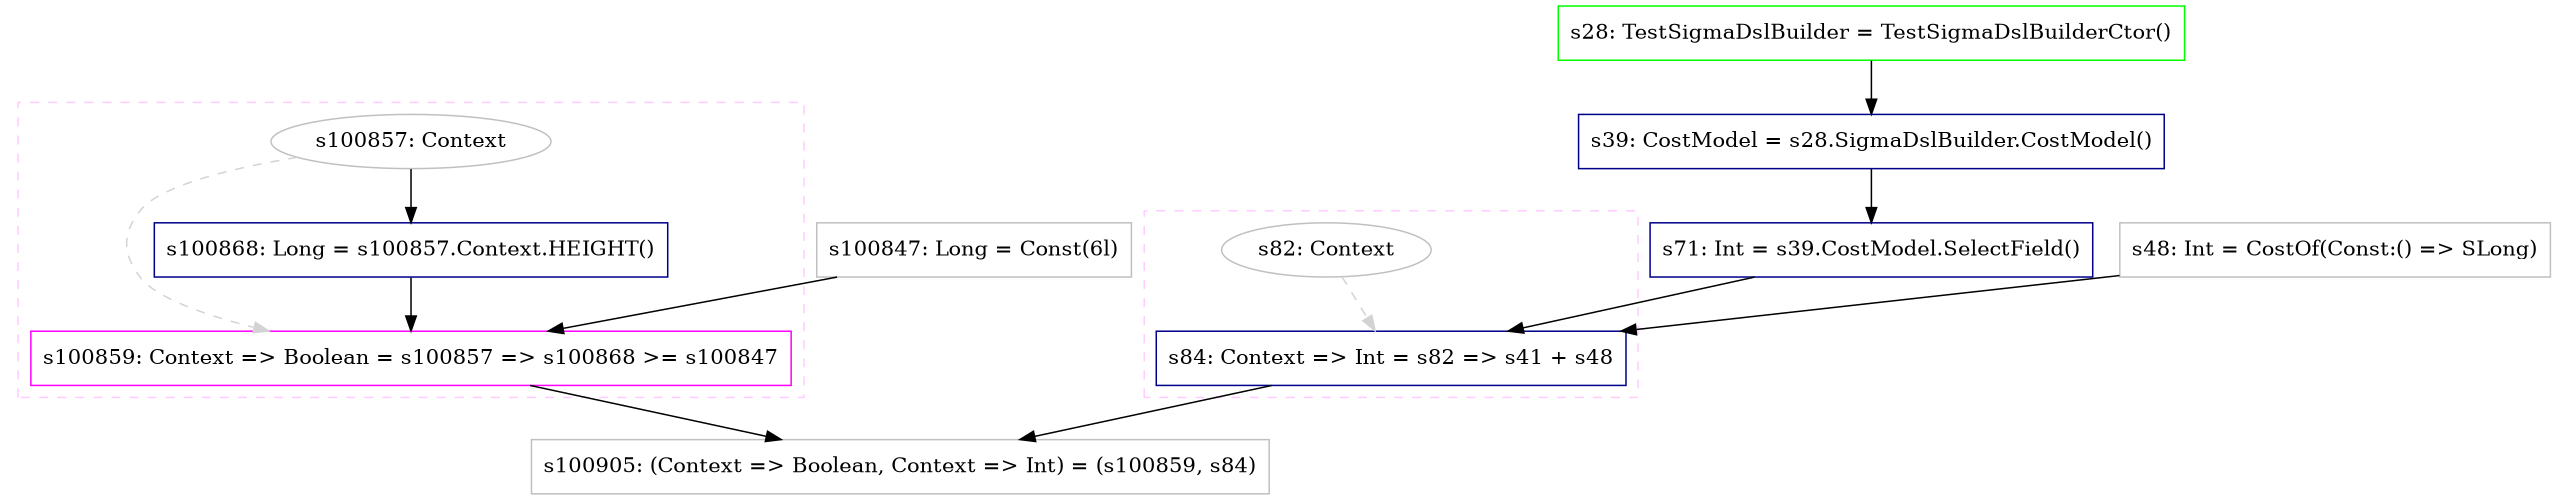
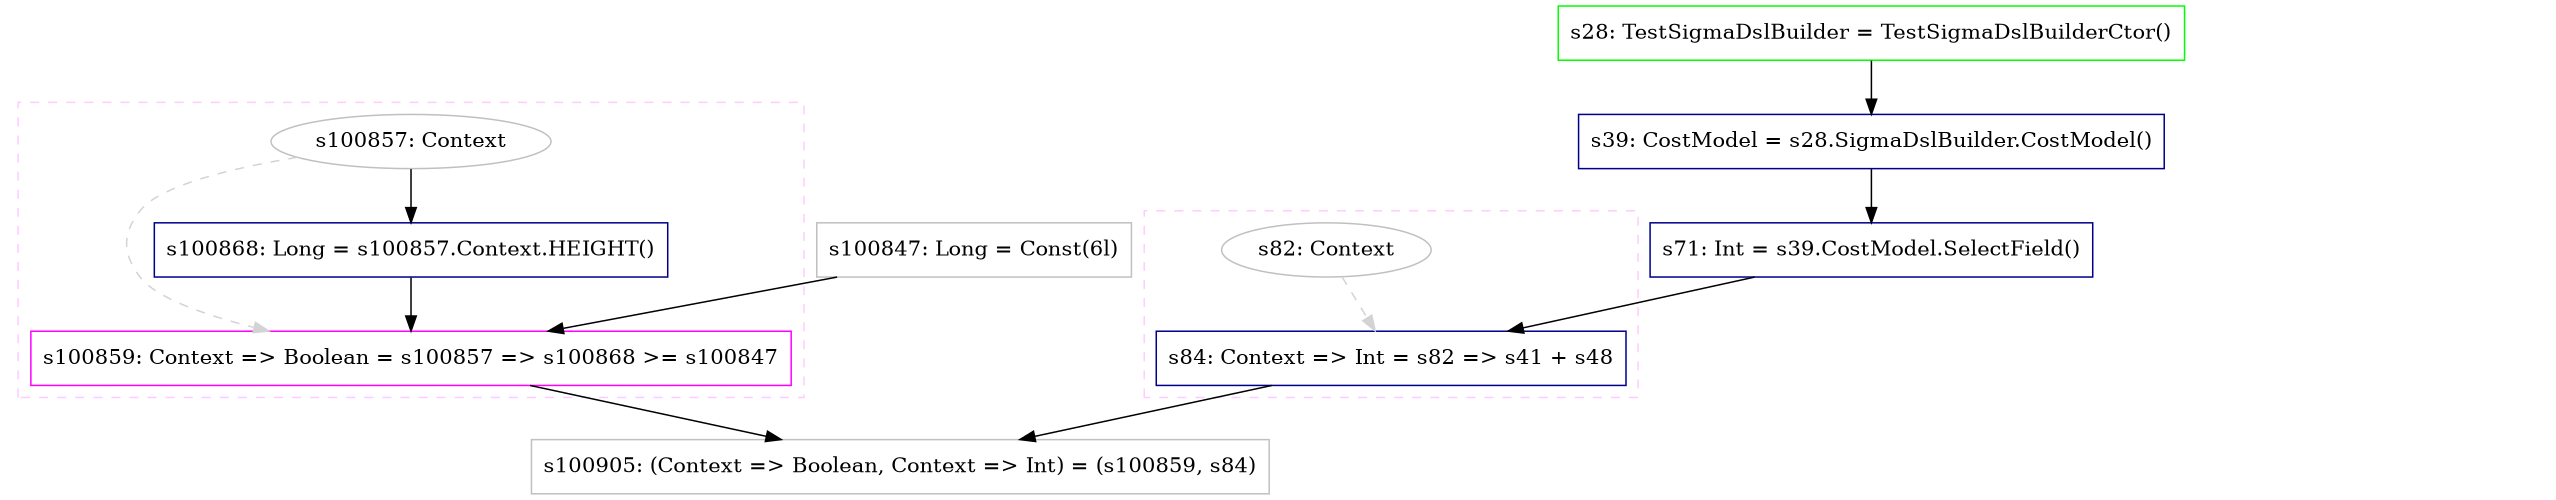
node "s48: Int = CostOf(Const:() => SLong)": removed
